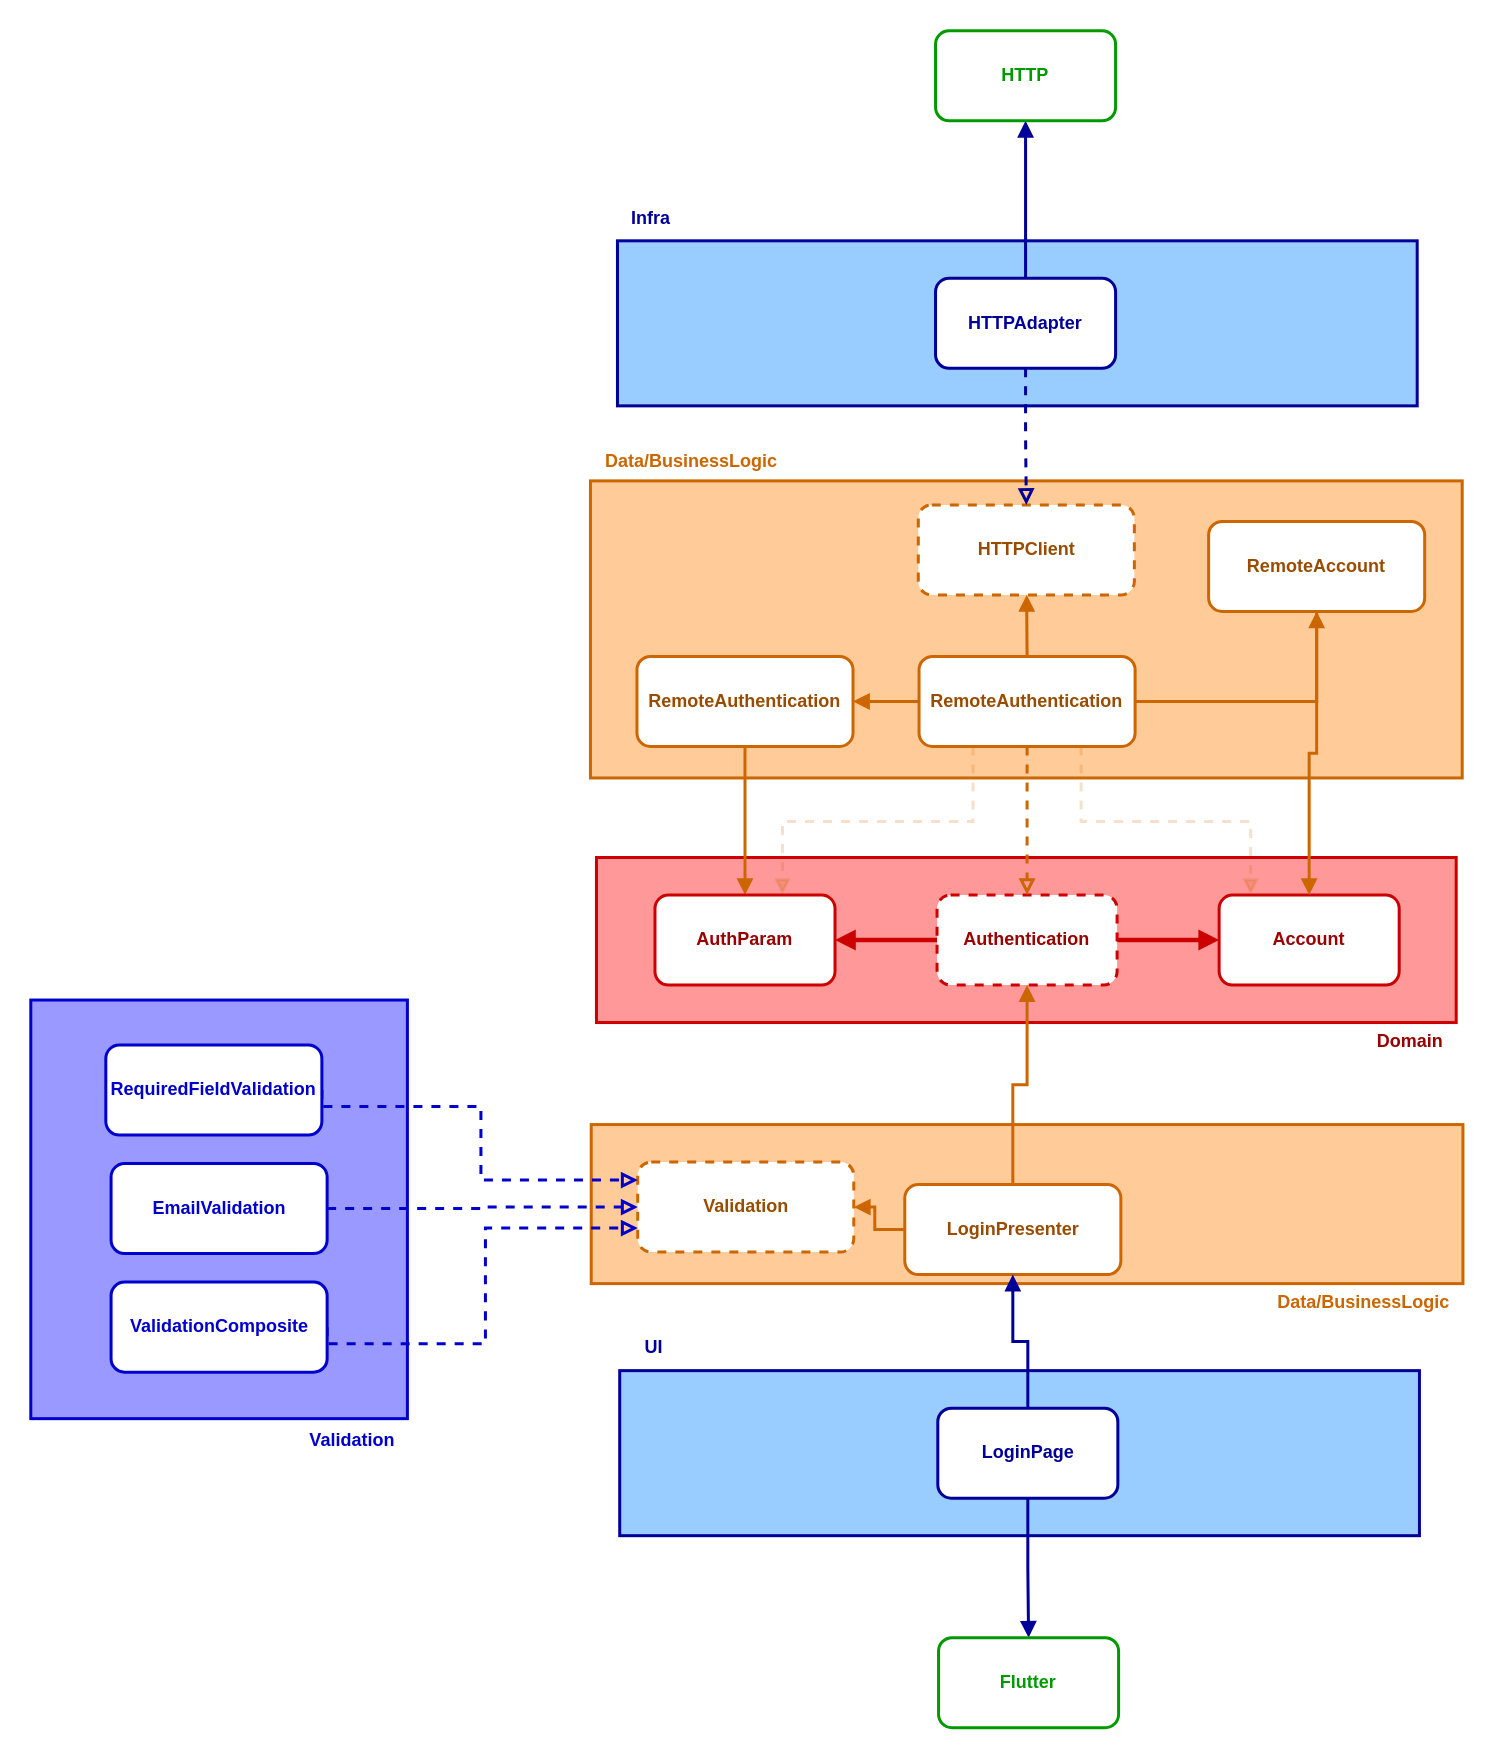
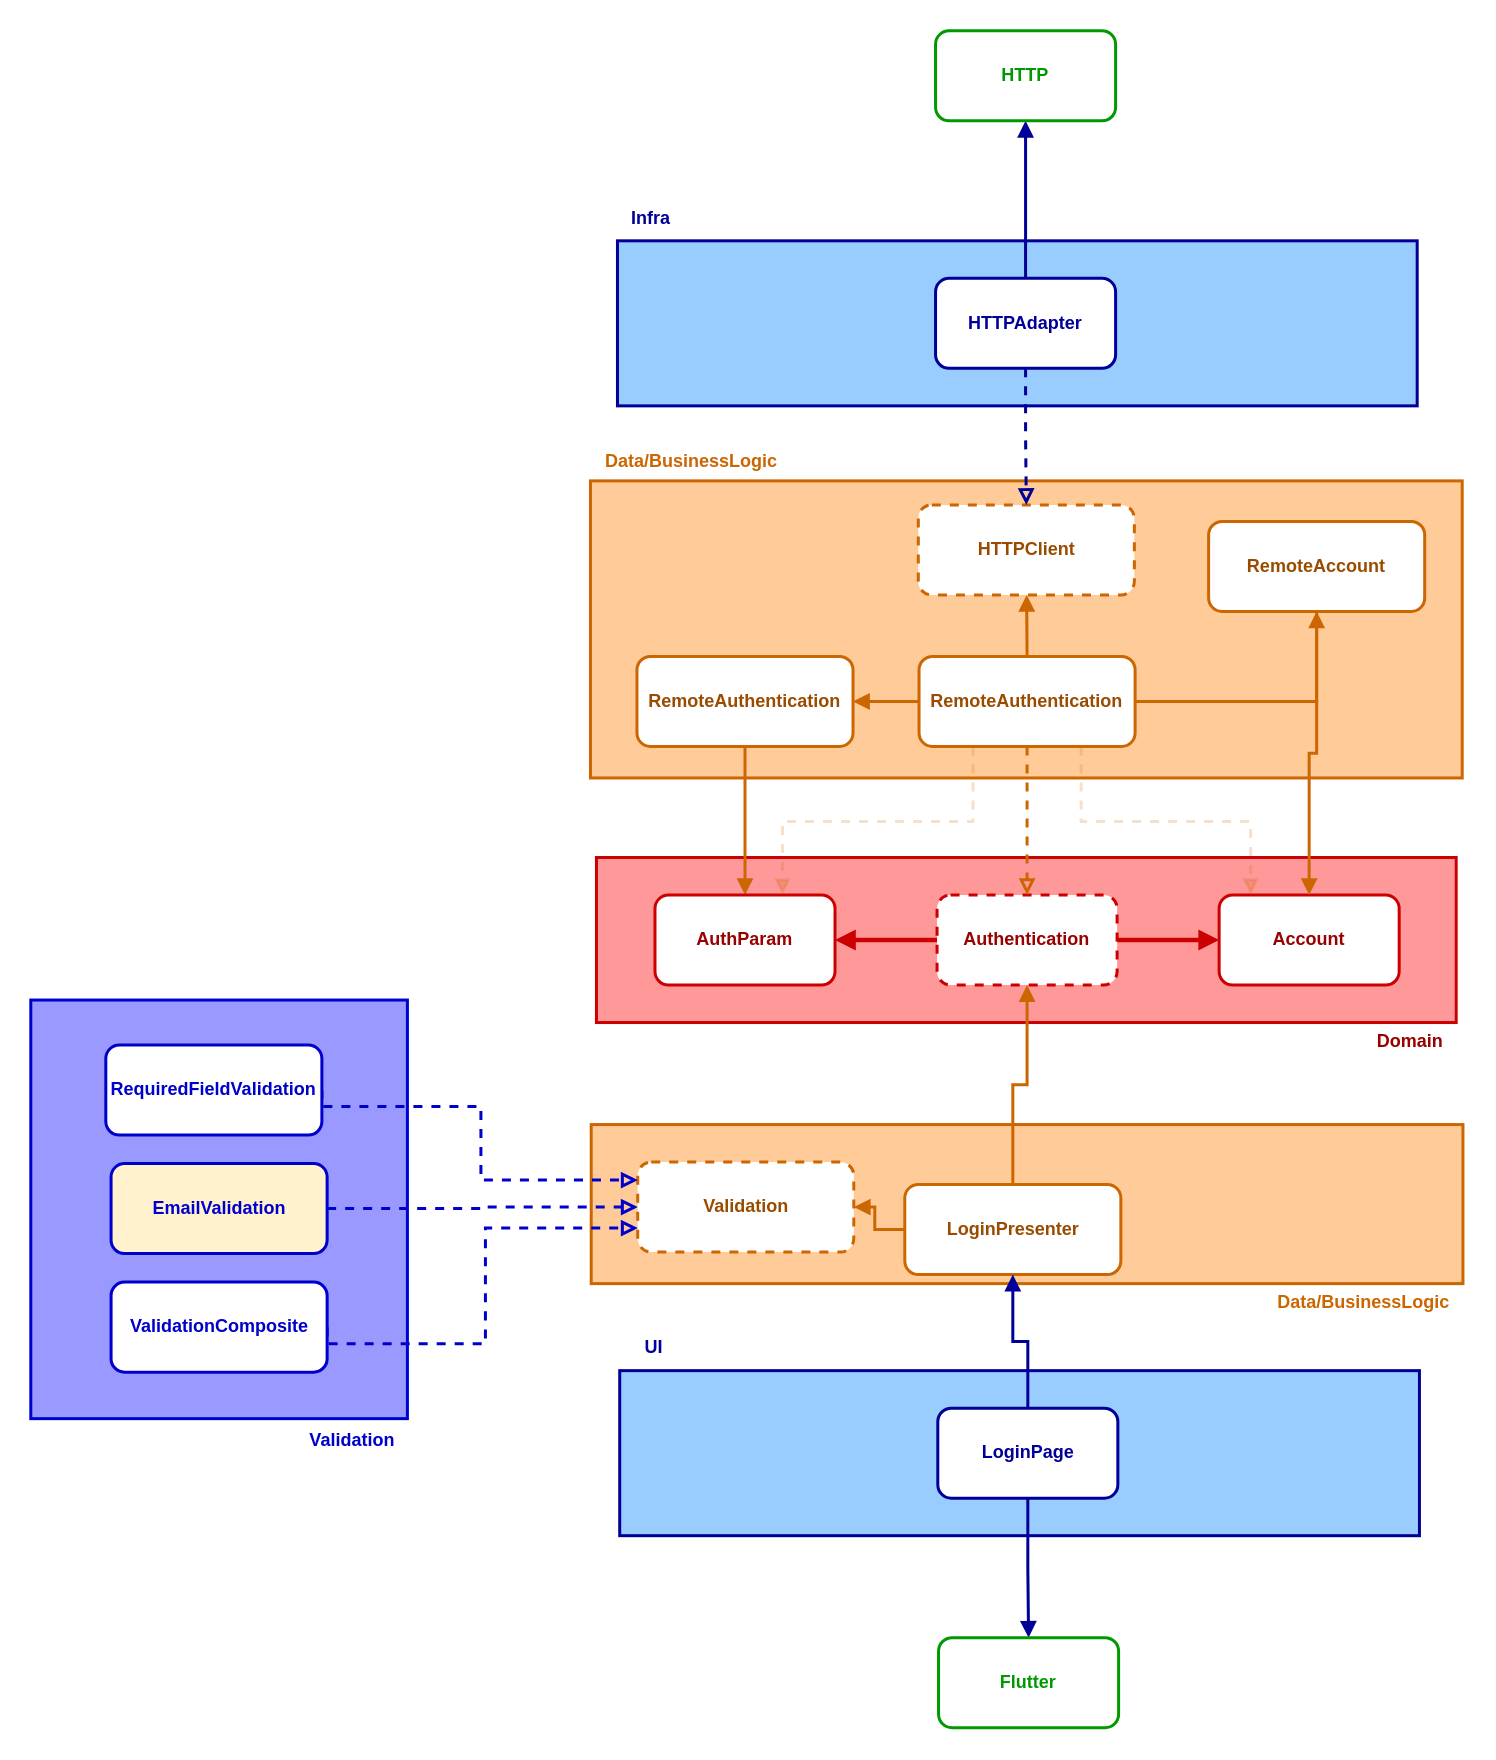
node "EmailValidation": fillcolor #ffffff -> #fff2cc
